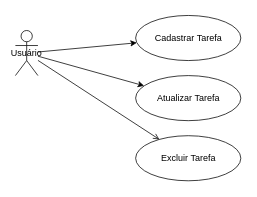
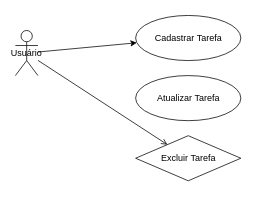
edge "Usuário" -> "Atualizar Tarefa": removed
node "Excluir Tarefa": shape ellipse -> diamond
